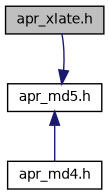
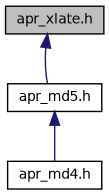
edge "apr_xlate.h" -> "apr_md5.h": reversed
